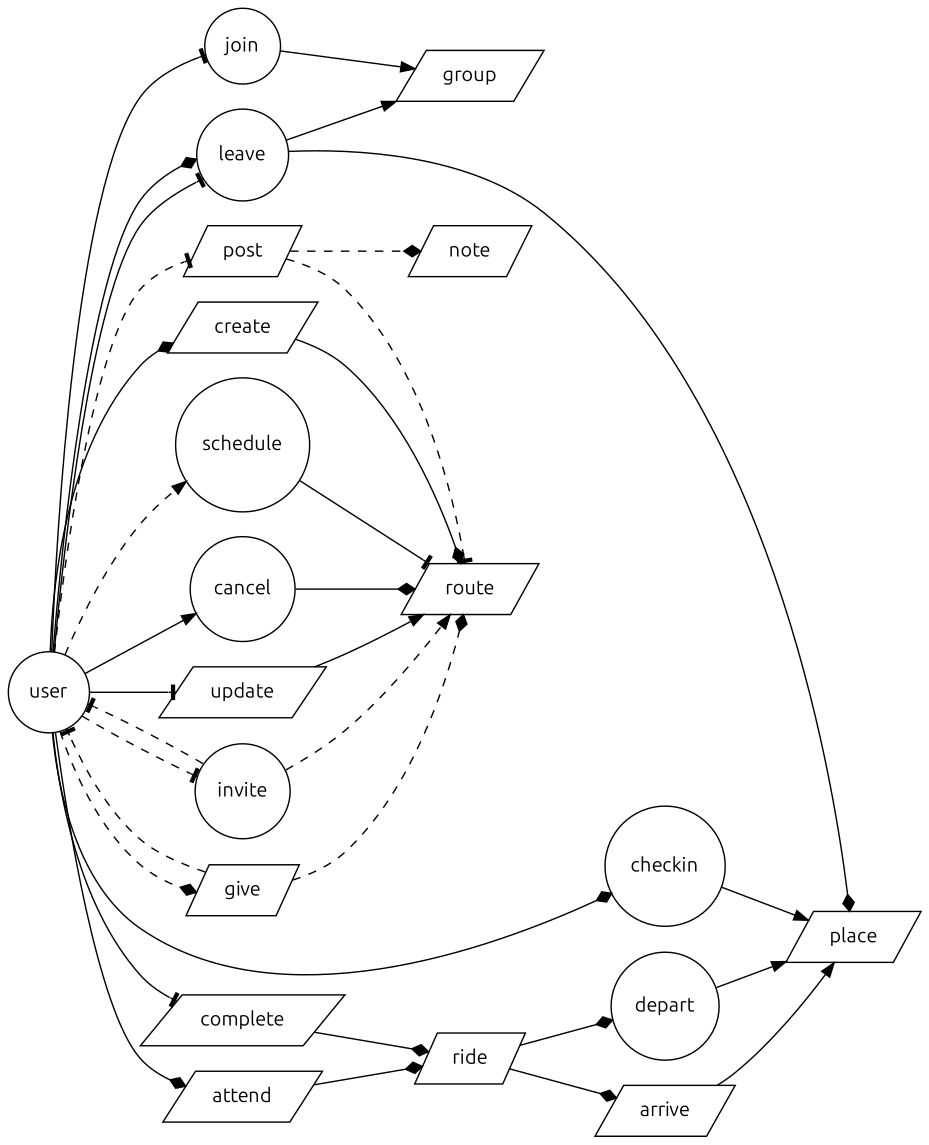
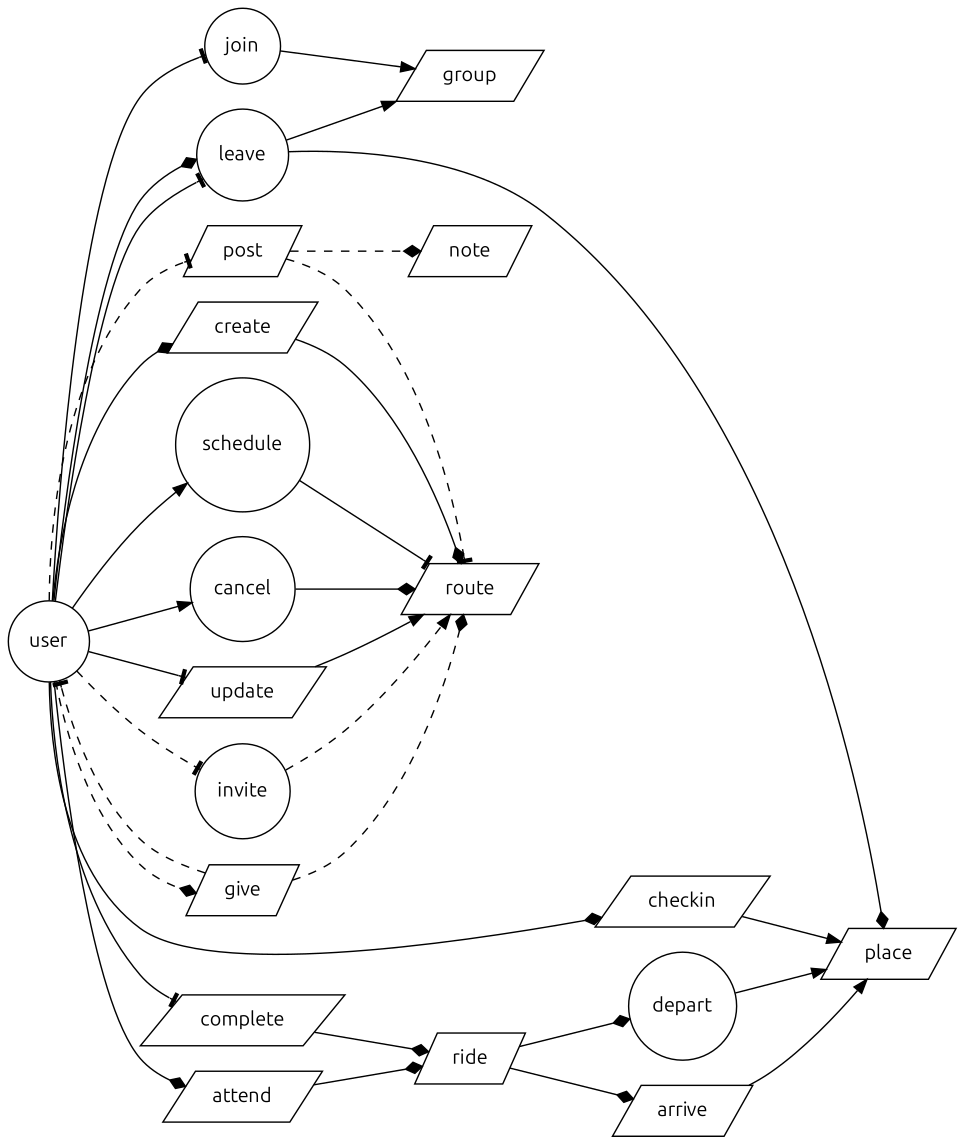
edge "user" -> "schedule": style dashed -> solid
edge "invite" -> "user": removed
node "checkin": shape circle -> parallelogram
